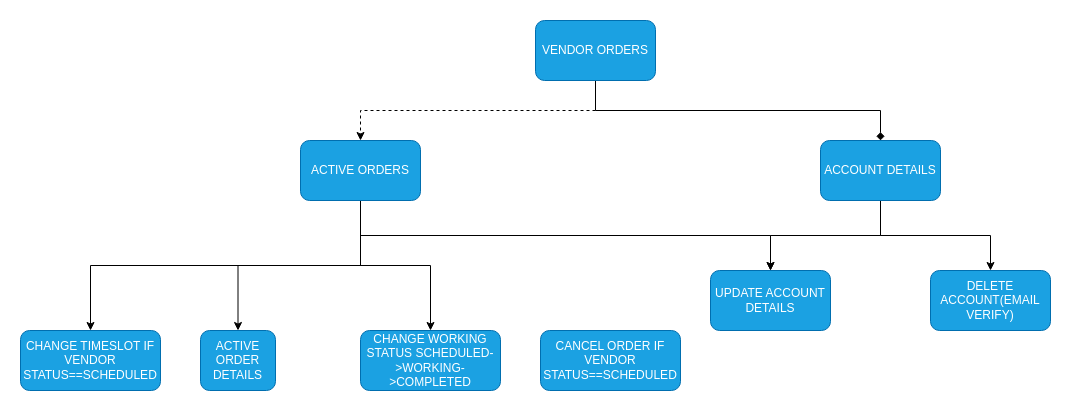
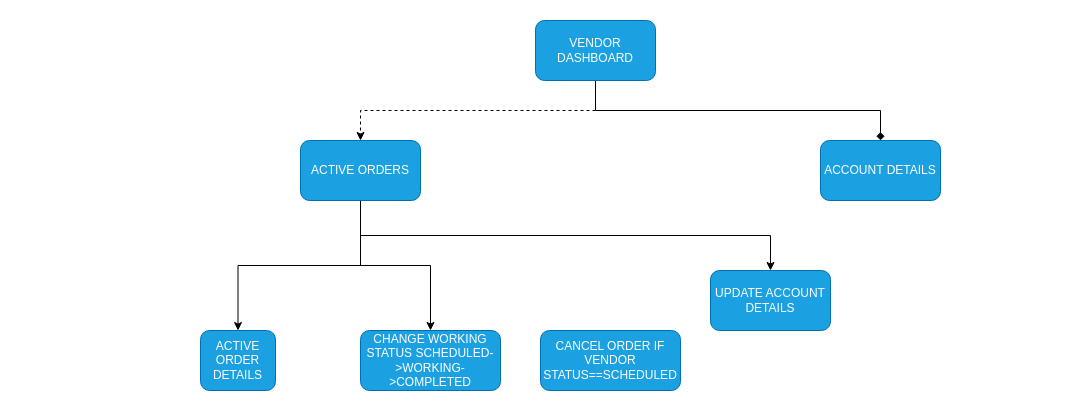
node "VENDOR ORDERS": label "VENDOR ORDERS" -> "VENDOR DASHBOARD"
edge "ACCOUNT DETAILS" -> "UPDATE ACCOUNT DETAILS": removed
edge "ACCOUNT DETAILS" -> "DELETE ACCOUNT(EMAIL VERIFY)": removed
edge "ACTIVE ORDERS" -> "CHANGE TIMESLOT IF VENDOR STATUS==SCHEDULED": removed
node "DELETE ACCOUNT(EMAIL VERIFY)": removed
node "CHANGE TIMESLOT IF VENDOR STATUS==SCHEDULED": removed
